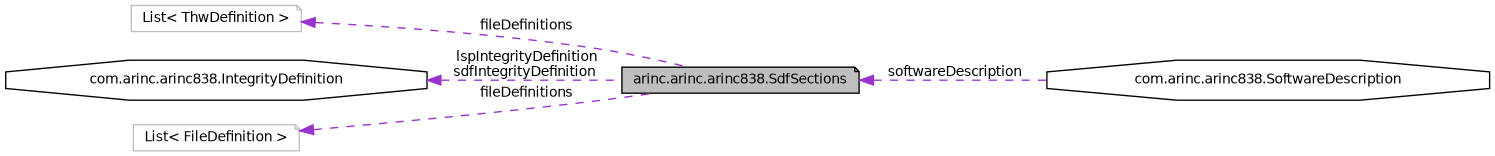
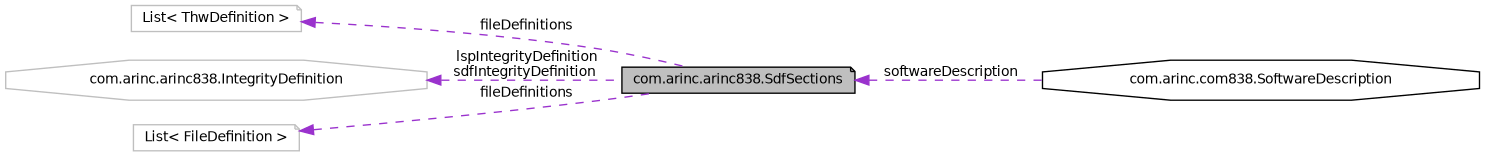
node "com.arinc.arinc838.IntegrityDefinition": color black -> grey75
node "arinc.arinc.arinc838.SdfSections": label "arinc.arinc.arinc838.SdfSections" -> "com.arinc.arinc838.SdfSections"
node "com.arinc.arinc838.SoftwareDescription": label "com.arinc.arinc838.SoftwareDescription" -> "com.arinc.com838.SoftwareDescription"
